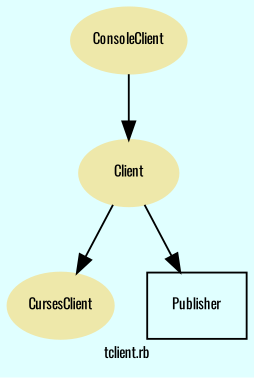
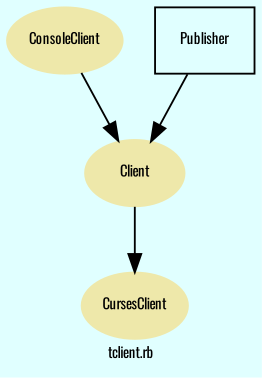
edge "Client" -> "Publisher": reversed
